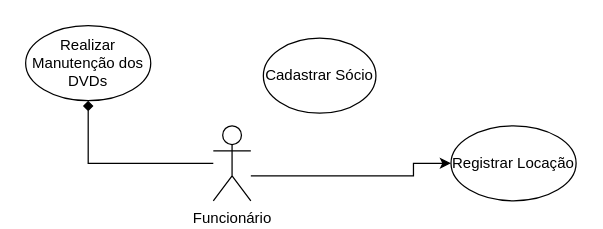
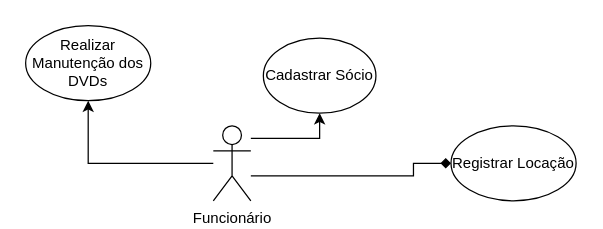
edge "Funcionário" -> "Realizar Manutenção dos DVDs": arrowhead diamond -> classic
edge "Funcionário" -> "Cadastrar Sócio": added
edge "Funcionário" -> "Registrar Locação": arrowhead classic -> diamond
